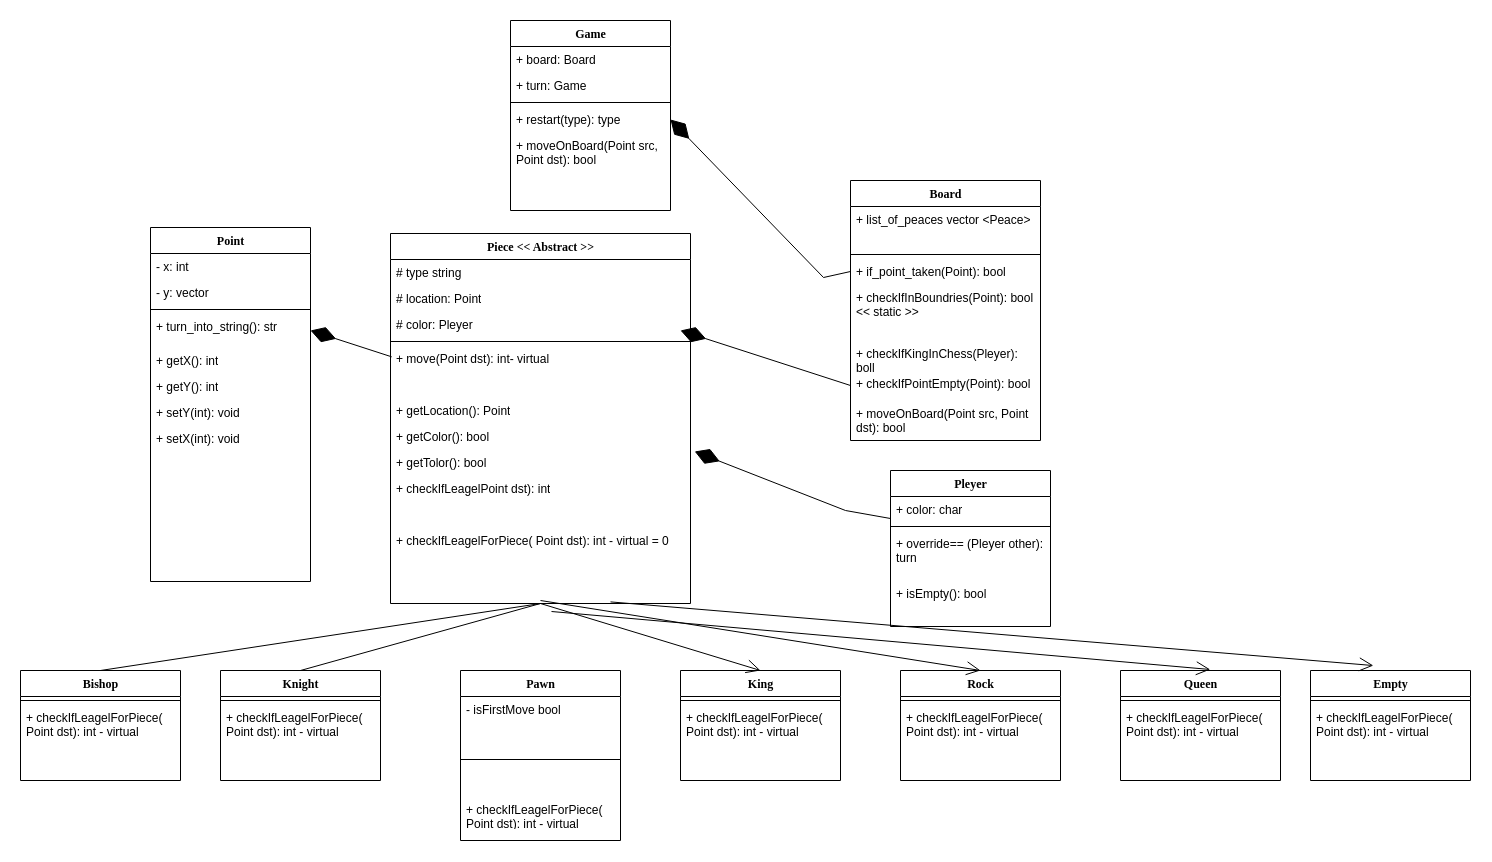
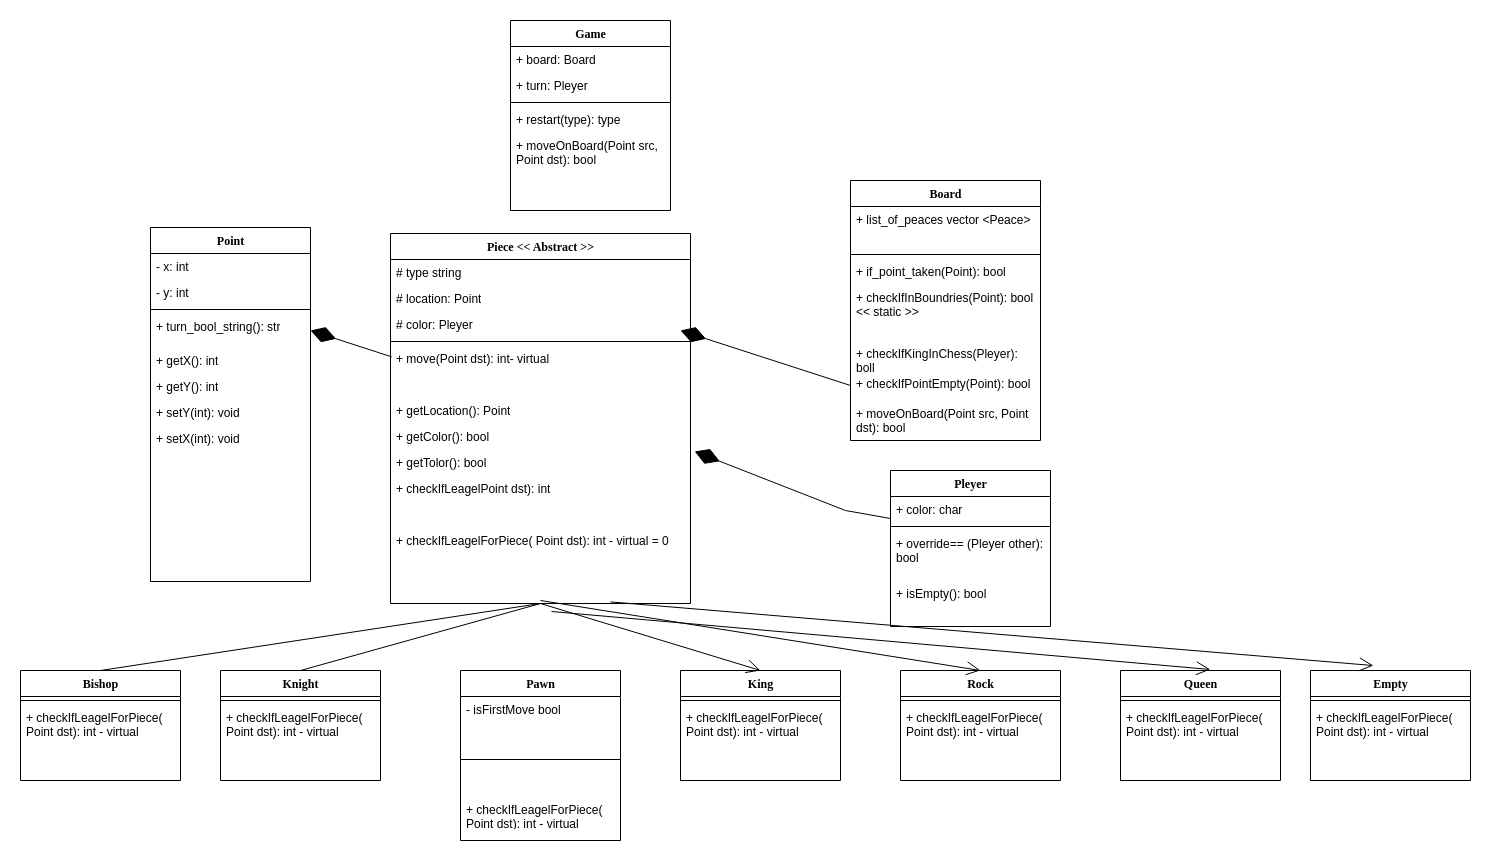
node "+ turn: Game": label "+ turn: Game" -> "+ turn: Pleyer"
edge "+ if_point_taken(Point): bool" -> "+ restart(type): type": removed
node "- y: vector": label "- y: vector" -> "- y: int"
node "+ turn_into_string(): str": label "+ turn_into_string(): str" -> "+ turn_bool_string(): str"
node "+ override== (Pleyer other): turn": label "+ override== (Pleyer other): turn" -> "+ override== (Pleyer other): bool"
